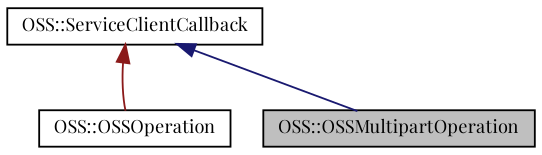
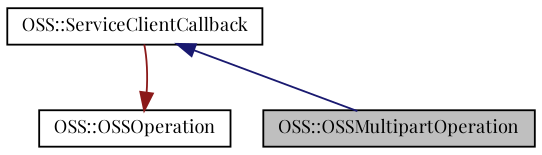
edge "OSS::OSSOperation" -> "OSS::ServiceClientCallback": reversed
